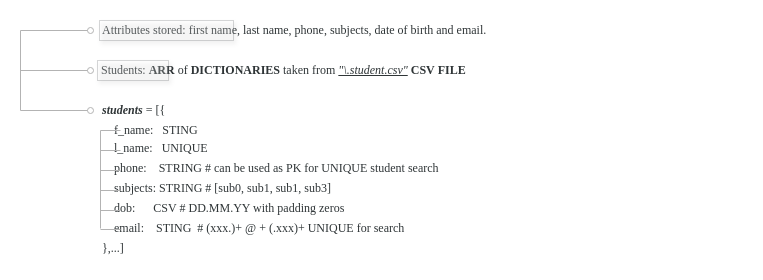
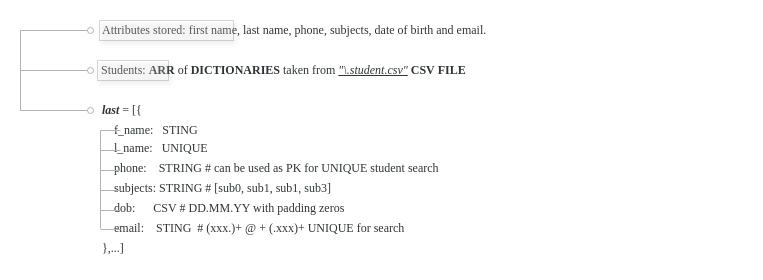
node "students = [{": label "students = [{" -> "last = [{"
